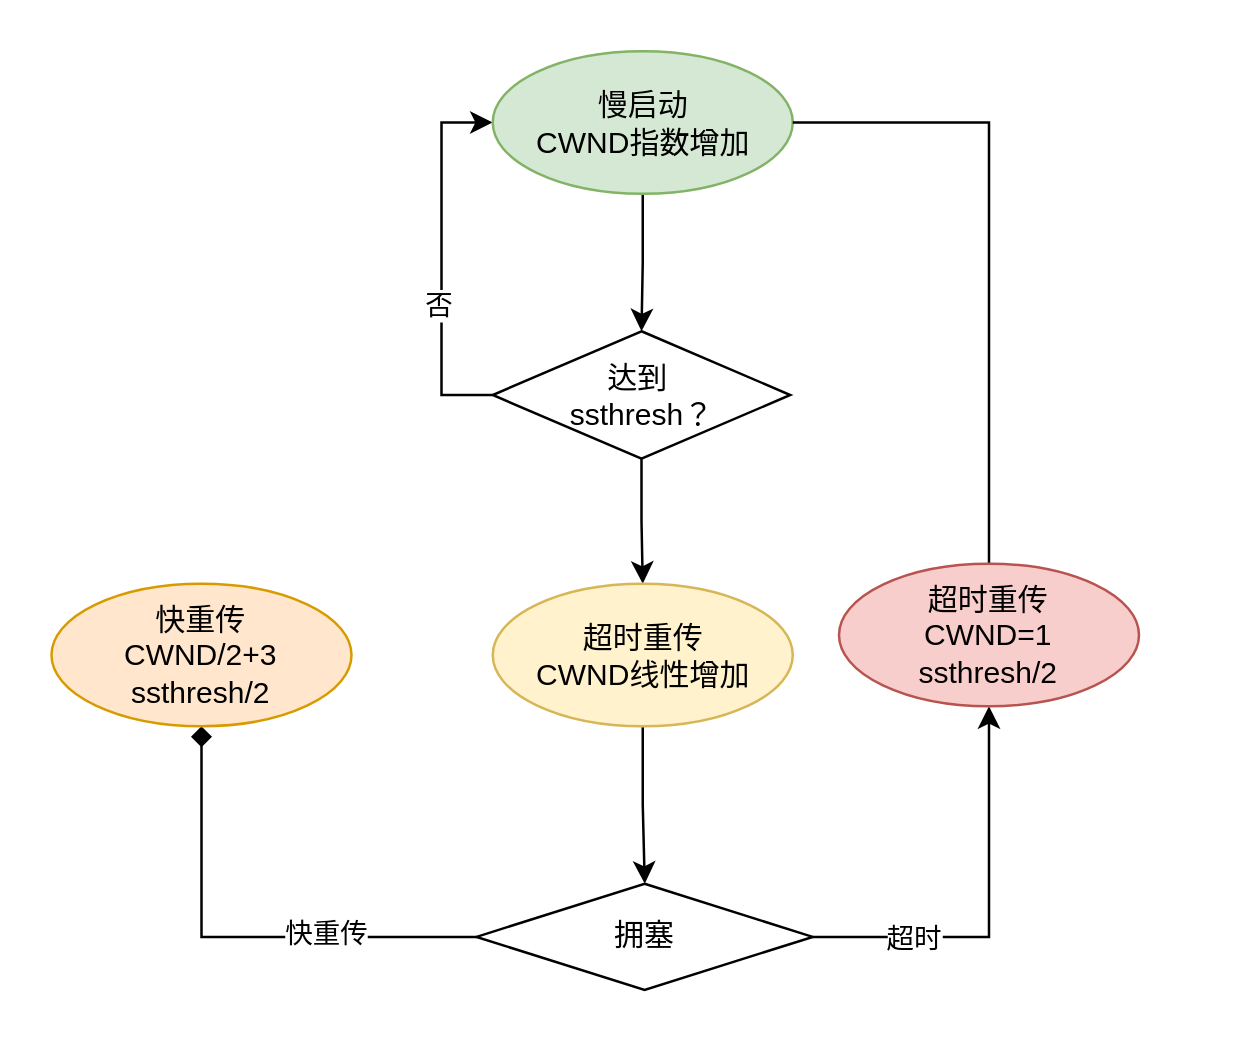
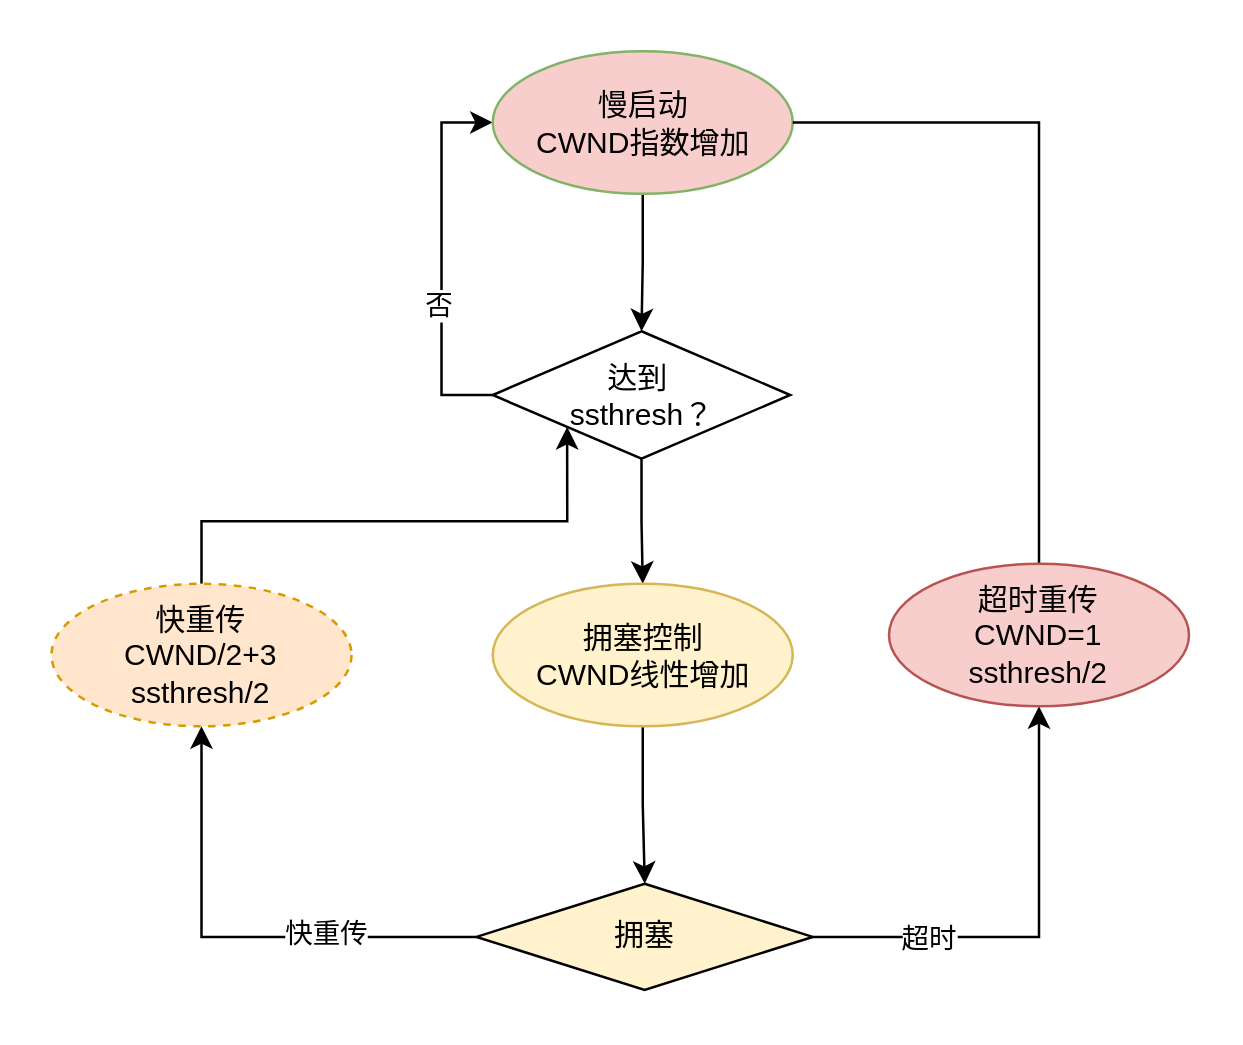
node "慢启动 CWND指数增加": fillcolor #d5e8d4 -> #f8cecc
edge "快重传 CWND/2+3 ssthresh/2" -> "达到 ssthresh？": added
node "超时重传 CWND=1 ssthresh/2": moved (989, 635) -> (1039, 635)
node "快重传 CWND/2+3 ssthresh/2": style solid -> dashed
node "超时重传 CWND线性增加": label "超时重传 CWND线性增加" -> "拥塞控制 CWND线性增加"
edge "拥塞" -> "快重传 CWND/2+3 ssthresh/2": arrowhead diamond -> classic
node "拥塞": fillcolor #ffffff -> #fff2cc
